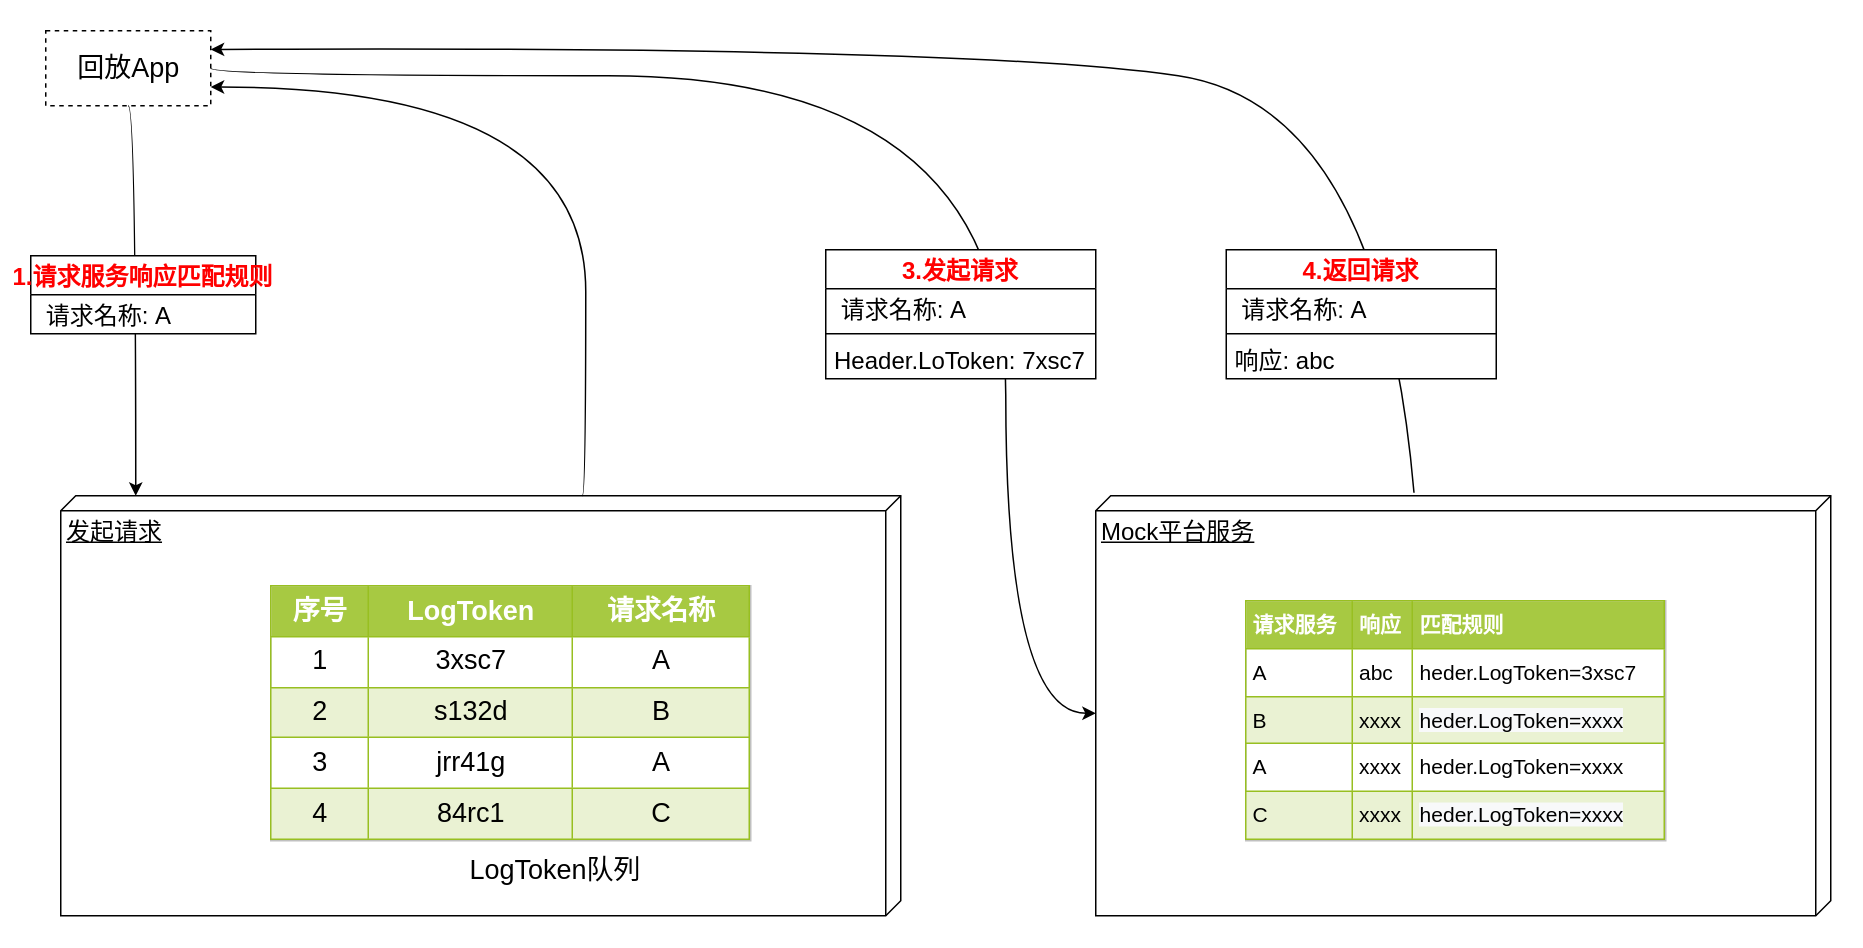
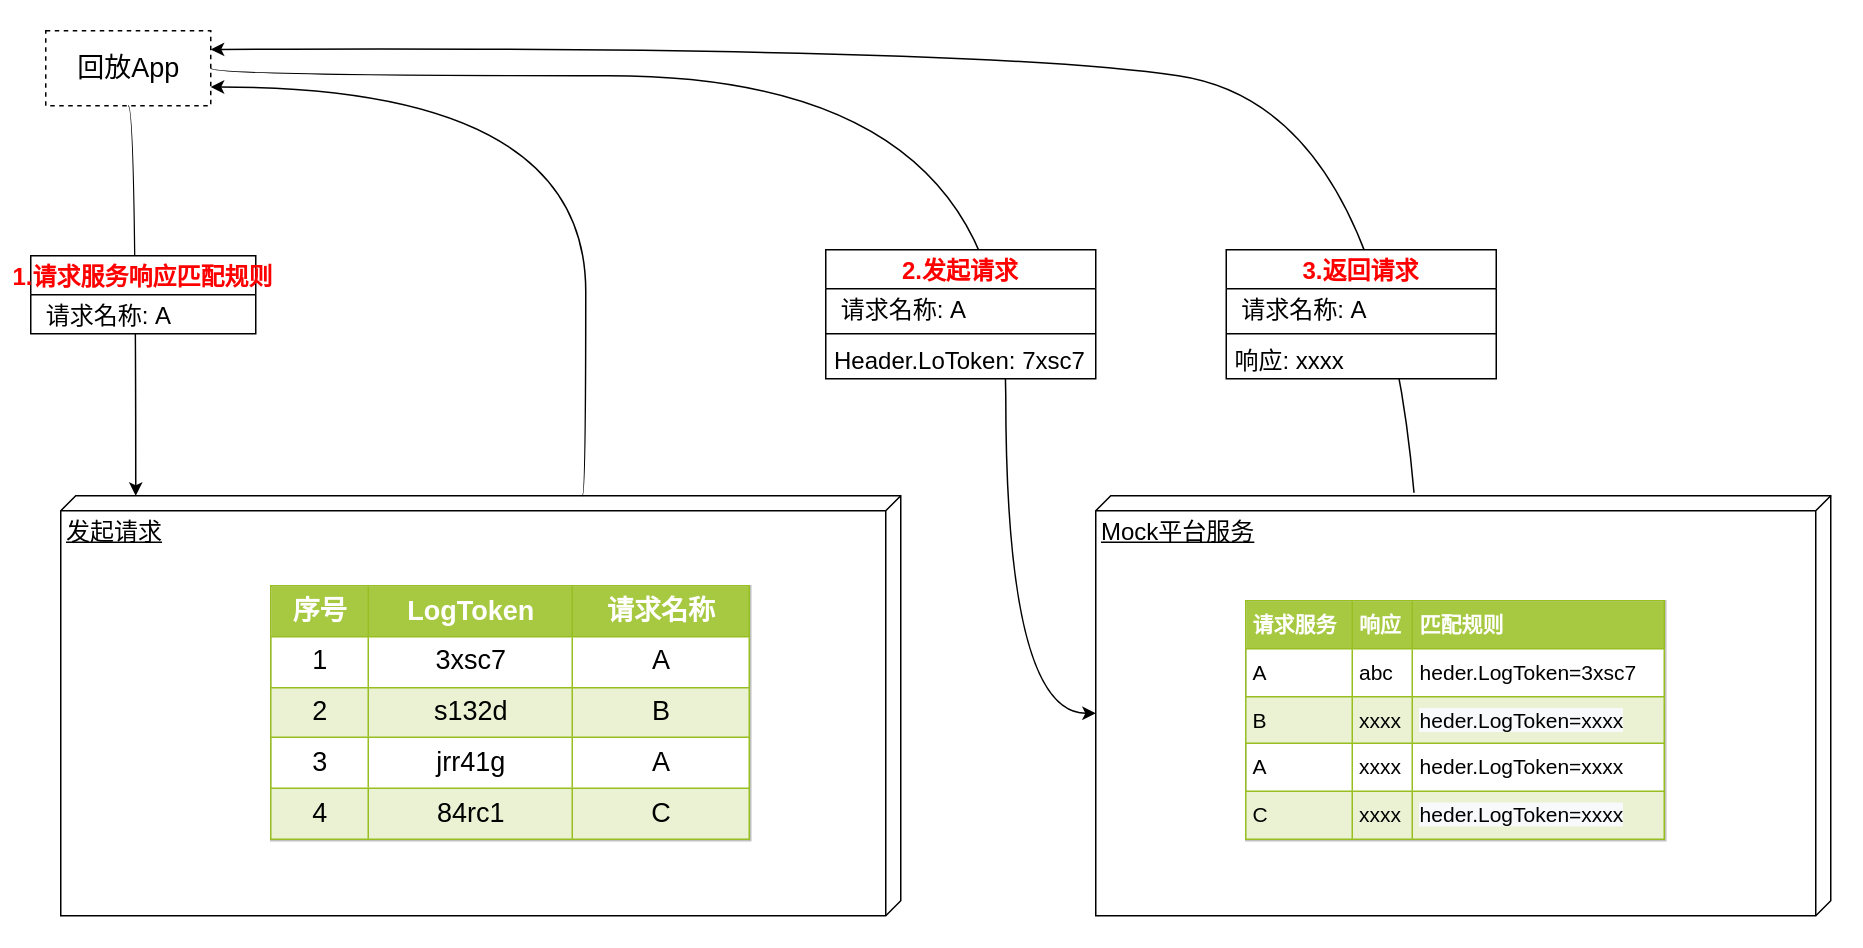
node "3.发起请求": label "3.发起请求" -> "2.发起请求"
node "4.返回请求": label "4.返回请求" -> "3.返回请求"
node "响应: abc": label "响应: abc" -> "响应: xxxx"
node "LogToken队列": removed
